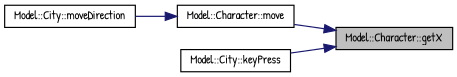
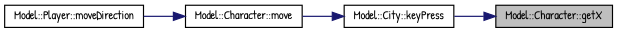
node "Model::City::moveDirection": label "Model::City::moveDirection" -> "Model::Player::moveDirection"
edge "Model::Character::move" -> "Model::Character::getX": now "Model::Character::move" -> "Model::City::keyPress"
